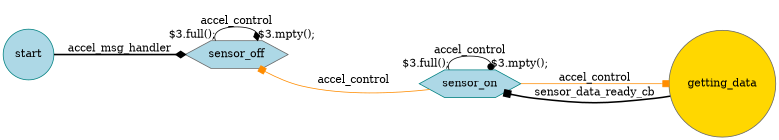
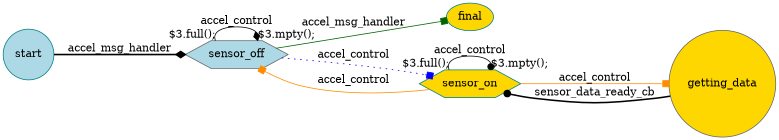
node "final": added
edge "sensor_off" -> "sensor_on": added, label "accel_control"
node "sensor_on": fillcolor lightblue -> gold
edge "getting_data" -> "sensor_on": arrowhead box -> dot
